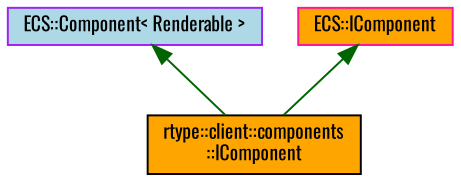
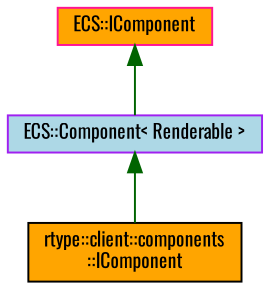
edge "rtype::client::components ::IComponent" -> "ECS::IComponent": now "ECS::Component< Renderable >" -> "ECS::IComponent"
